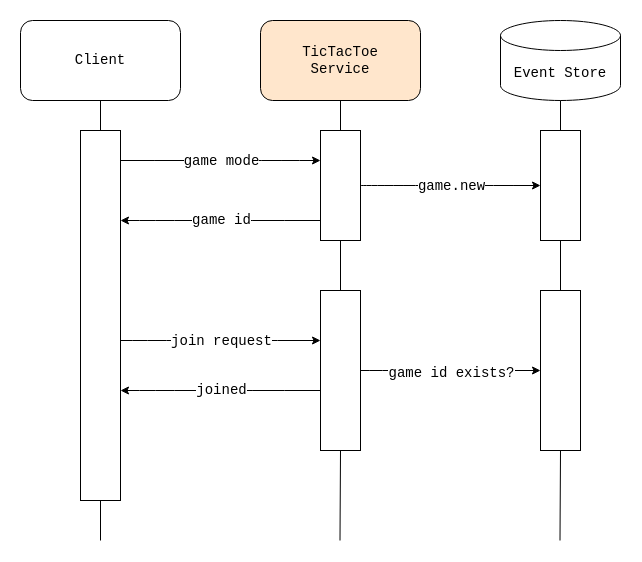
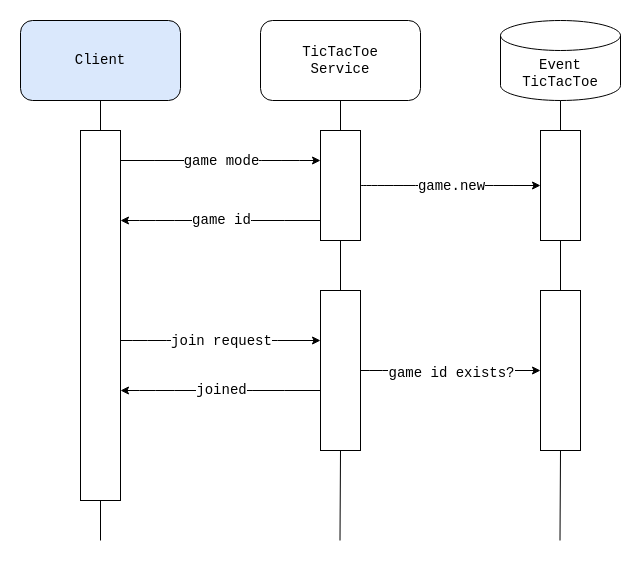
node "Client": fillcolor #ffffff -> #dae8fc
node "TicTacToe Service": fillcolor #ffe6cc -> #ffffff
node "Event Store": label "Event Store" -> "Event TicTacToe"
